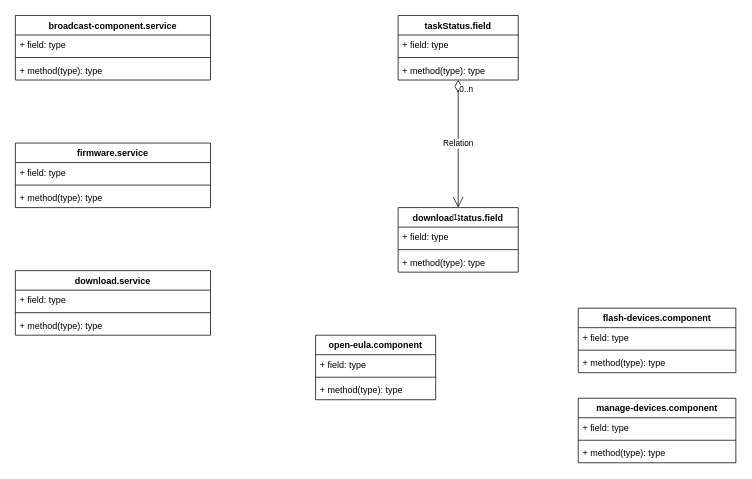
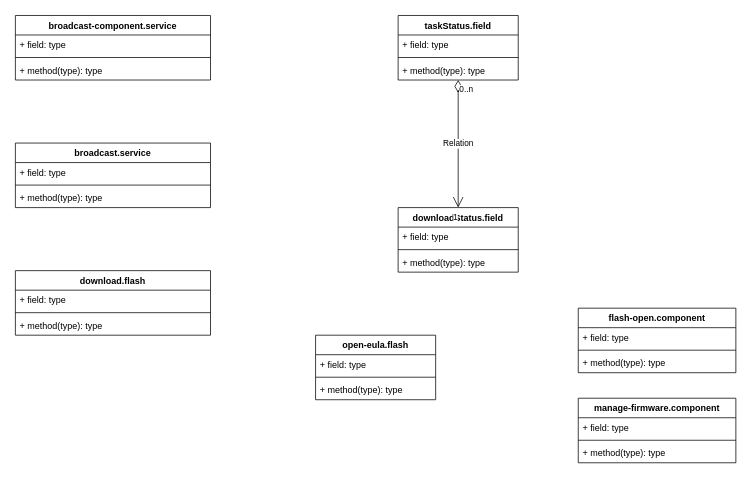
node "firmware.service": label "firmware.service" -> "broadcast.service"
node "download.service": label "download.service" -> "download.flash"
node "flash-devices.component": label "flash-devices.component" -> "flash-open.component"
node "open-eula.component": label "open-eula.component" -> "open-eula.flash"
node "manage-devices.component": label "manage-devices.component" -> "manage-firmware.component"
